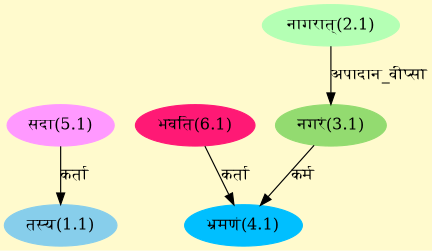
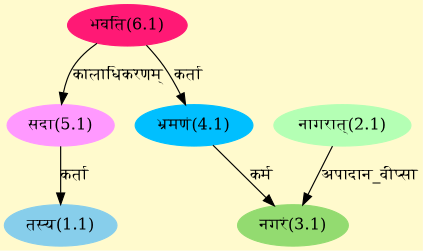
edge "भवति(6.1)" -> "सदा(5.1)": added, label "कालाधिकरणम्"
edge "नगरं(3.1)" -> "भ्रमणं(4.1)": reversed
